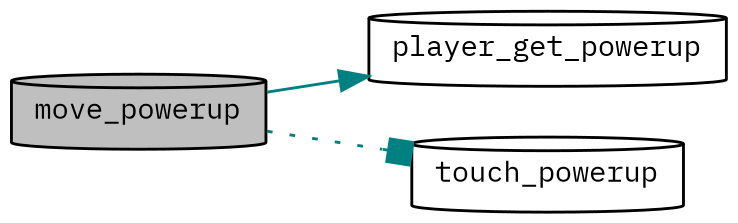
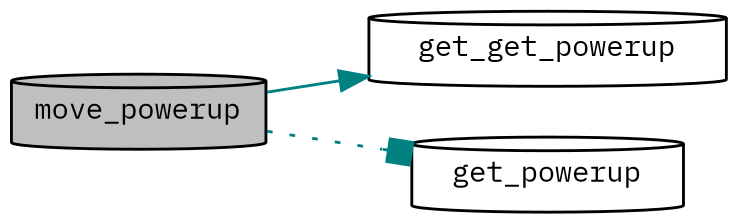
node "player_get_powerup": label "player_get_powerup" -> "get_get_powerup"
node "touch_powerup": label "touch_powerup" -> "get_powerup"
